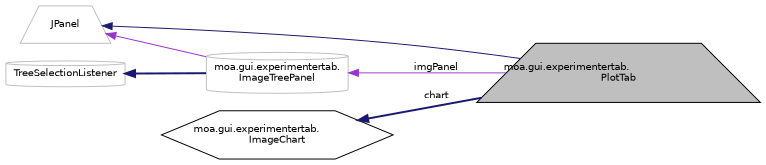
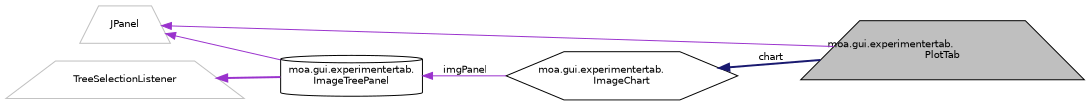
edge "moa.gui.experimentertab. PlotTab" -> "JPanel": color midnightblue -> darkorchid3
edge "moa.gui.experimentertab. ImageTreePanel" -> "TreeSelectionListener": color midnightblue -> darkorchid3
node "moa.gui.experimentertab. ImageTreePanel": color grey75 -> black
edge "moa.gui.experimentertab. PlotTab" -> "moa.gui.experimentertab. ImageTreePanel": now "moa.gui.experimentertab. ImageChart" -> "moa.gui.experimentertab. ImageTreePanel"
node "TreeSelectionListener": shape cylinder -> trapezium
